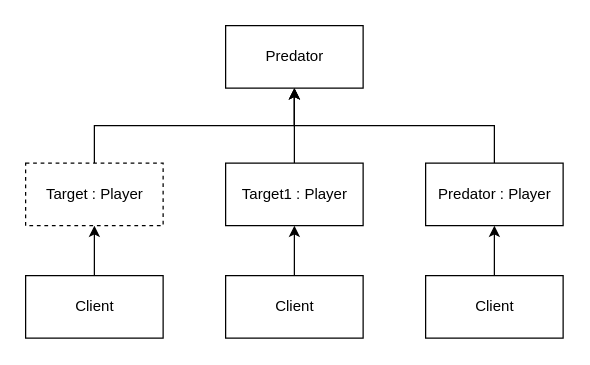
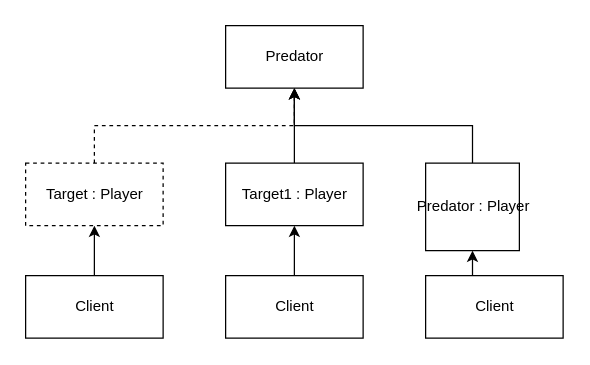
edge "Target : Player" -> "Predator": style solid -> dashed
node "Predator : Player": size 138x63 -> 94x88
